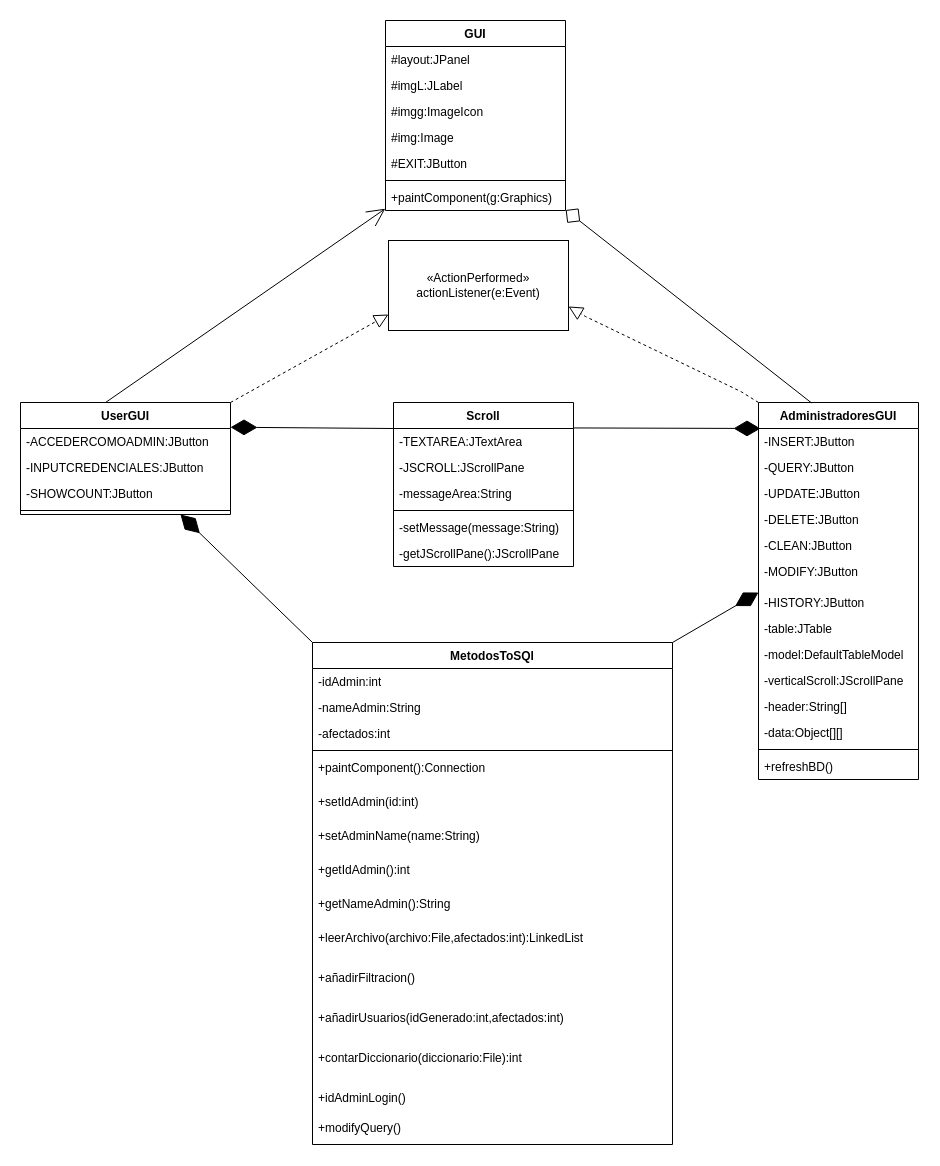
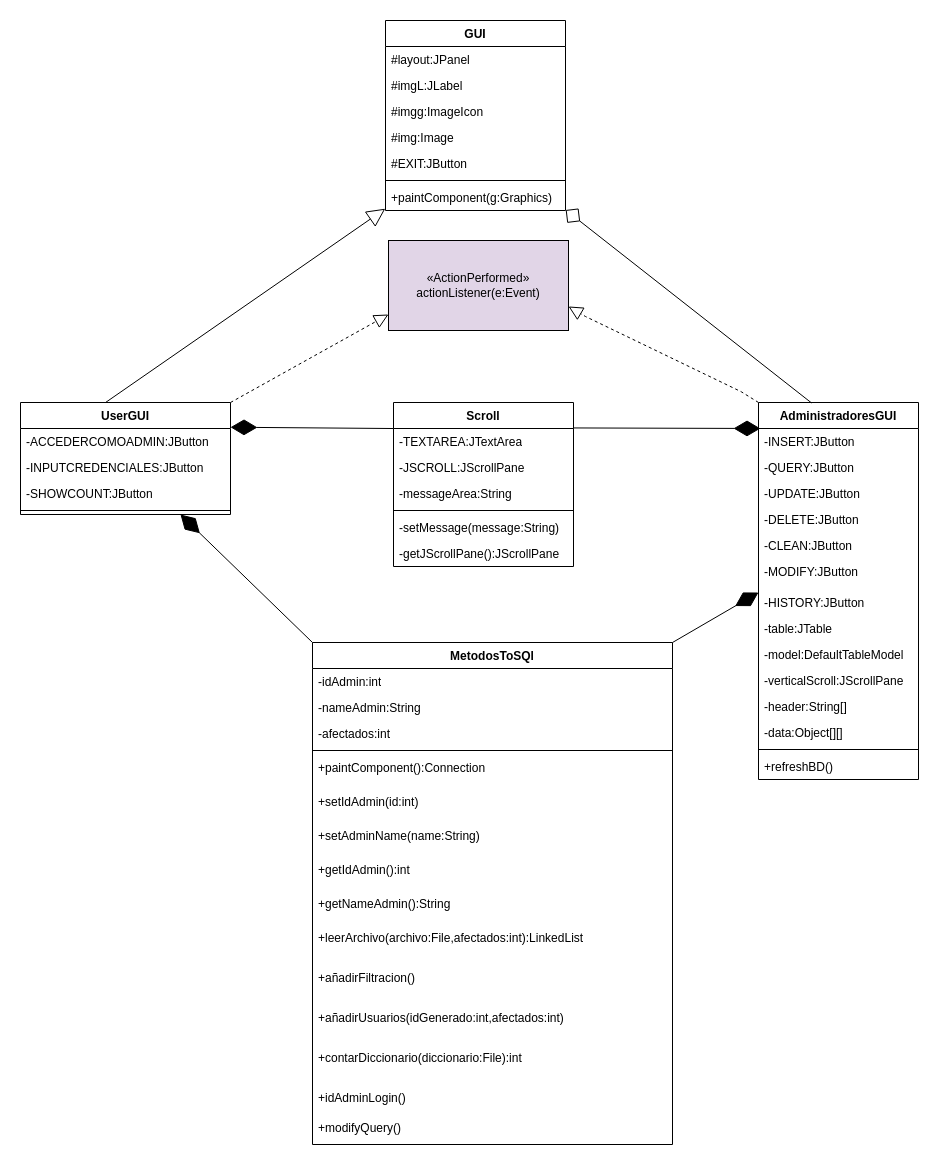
edge "UserGUI" -> "+paintComponent(g:Graphics)": arrowhead open -> block
node "«ActionPerformed» actionListener(e:Event)": fillcolor #ffffff -> #e1d5e7
